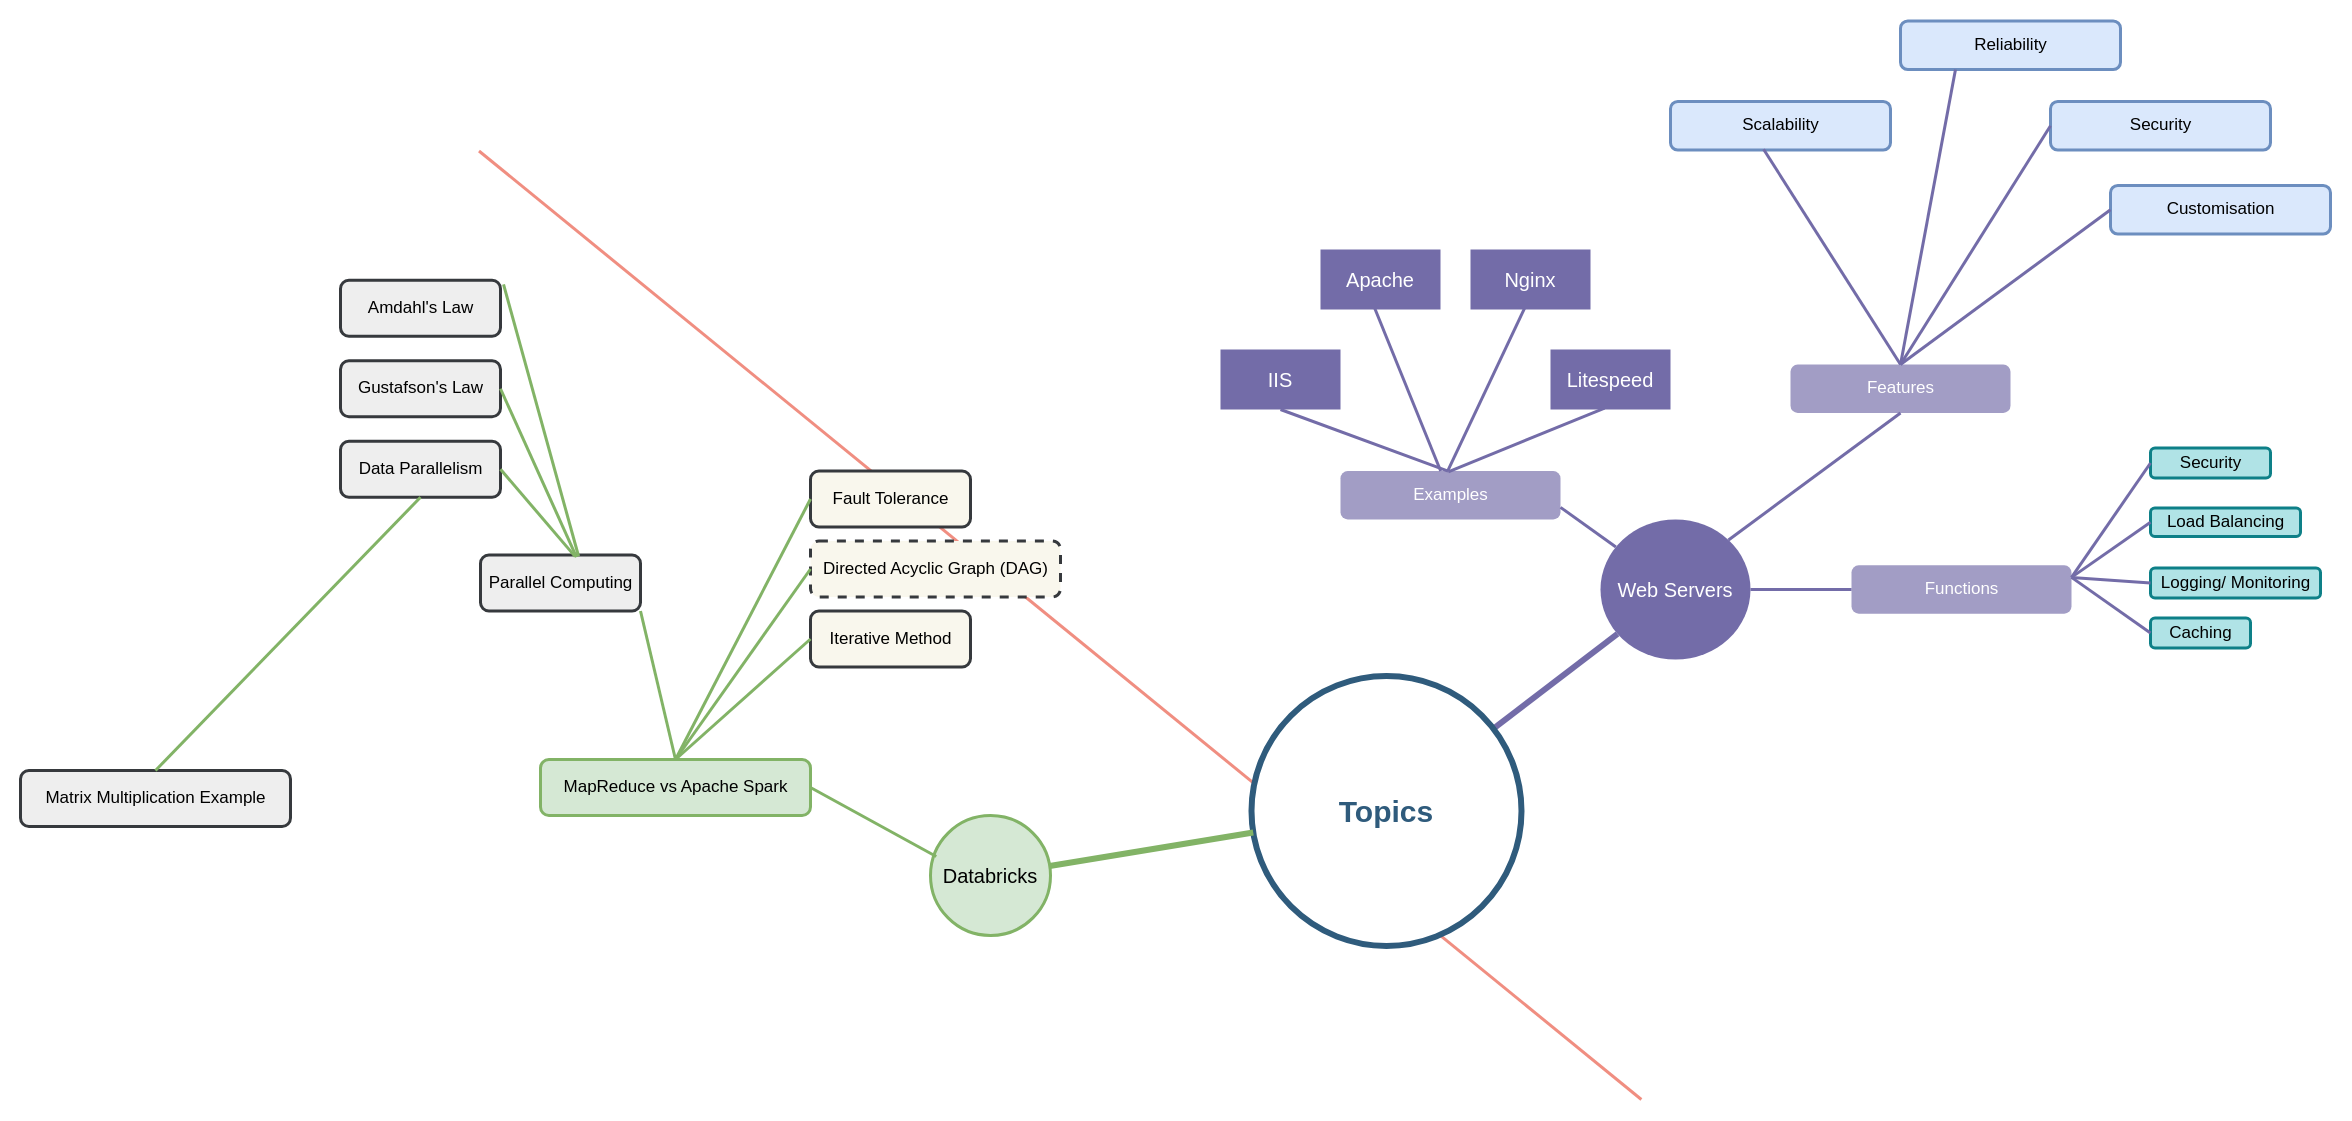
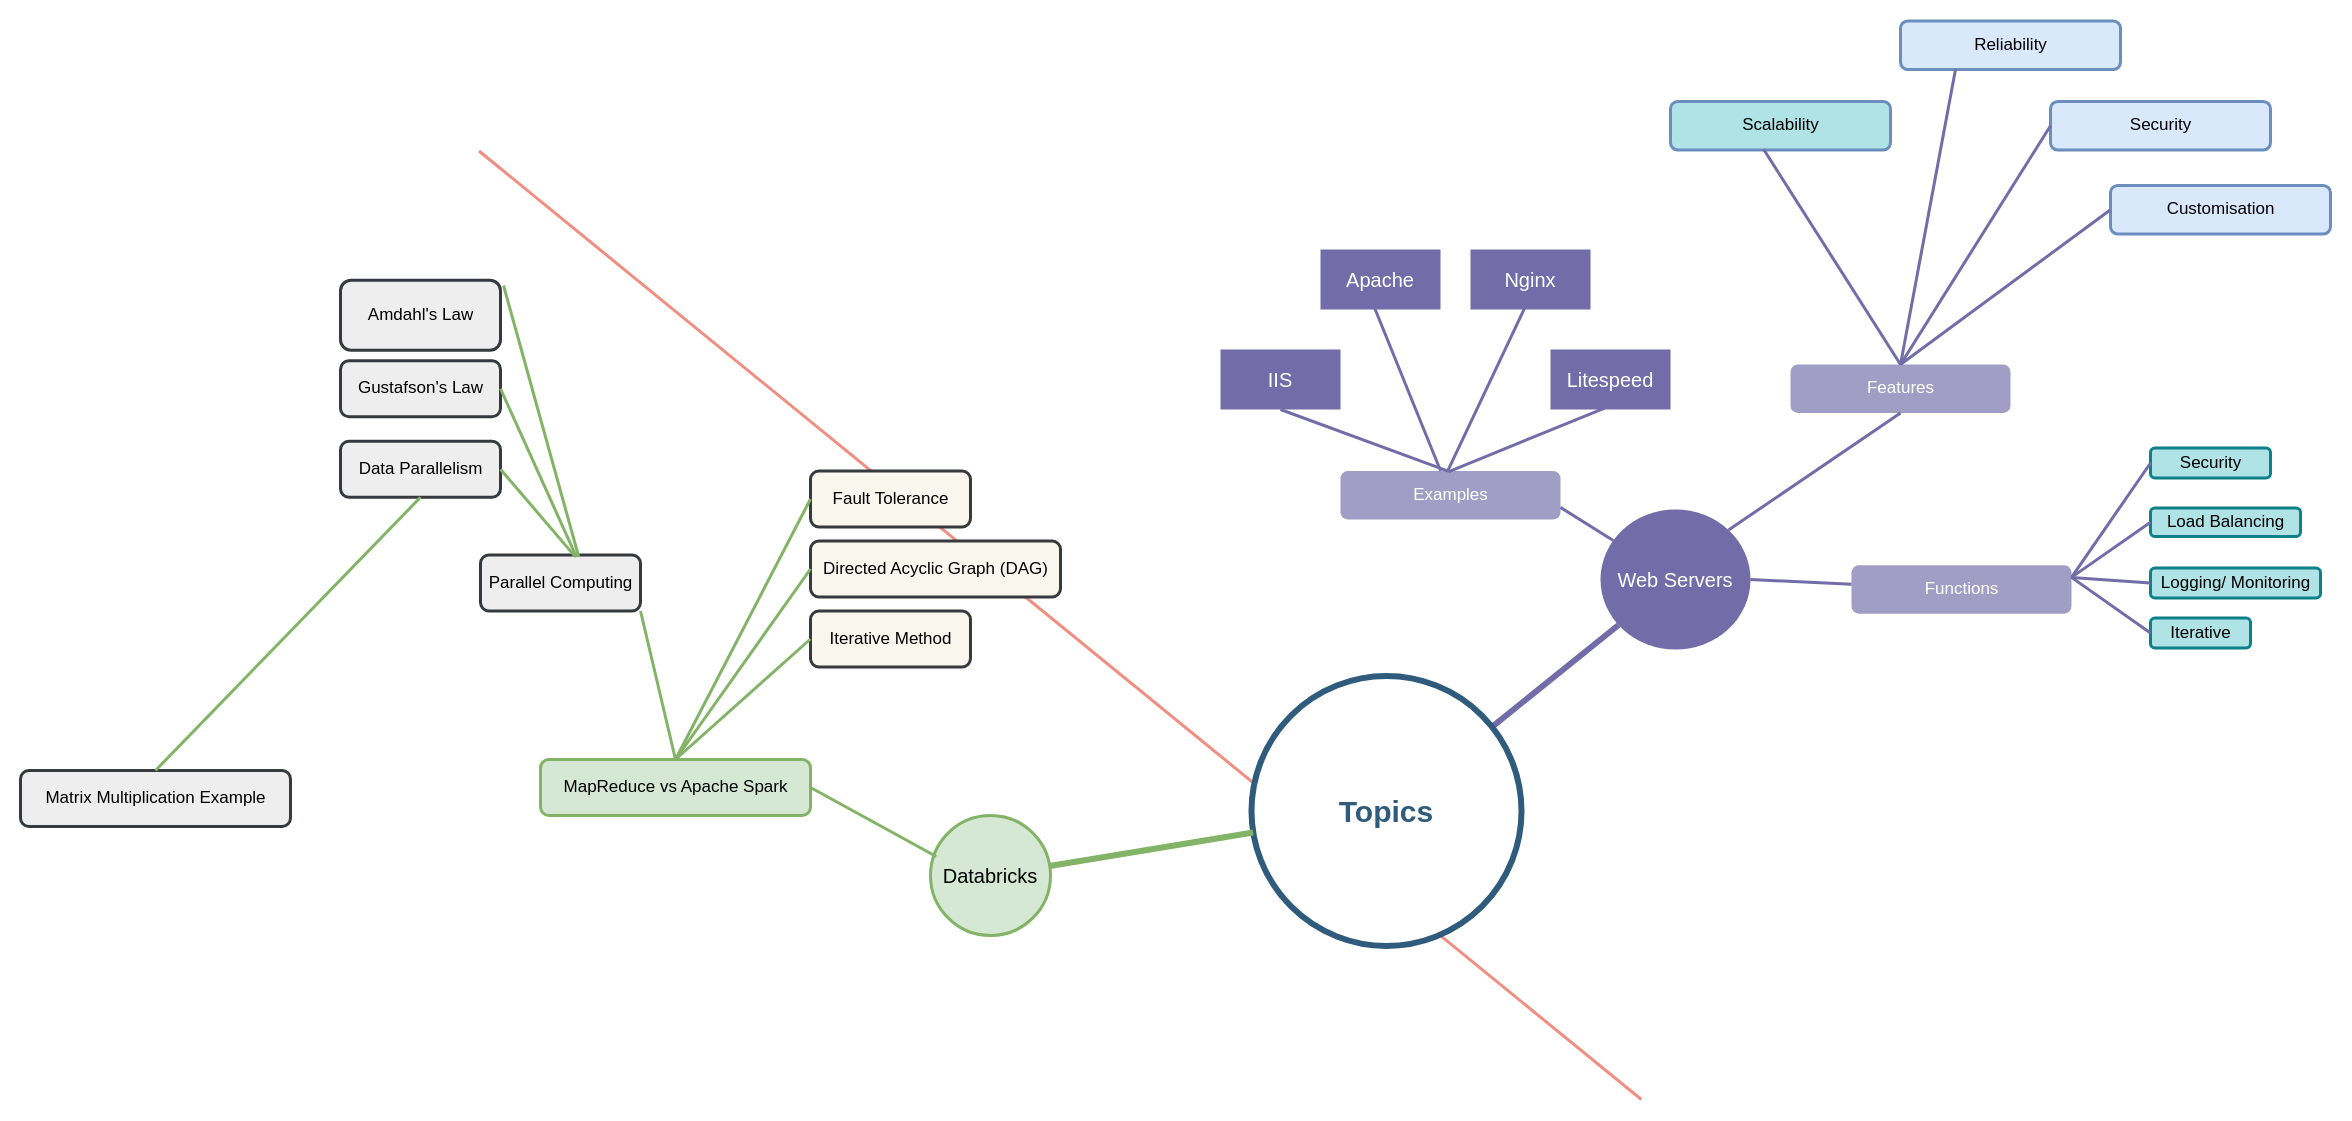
node "Scalability": fillcolor #dae8fc -> #b0e3e6
node "Amdahl's Law": size 160x56 -> 160x70
node "Directed Acyclic Graph (DAG)": style dashed -> solid
node "Web Servers": moved (1676, 590) -> (1676, 580)
node "Caching": label "Caching" -> "Iterative"
